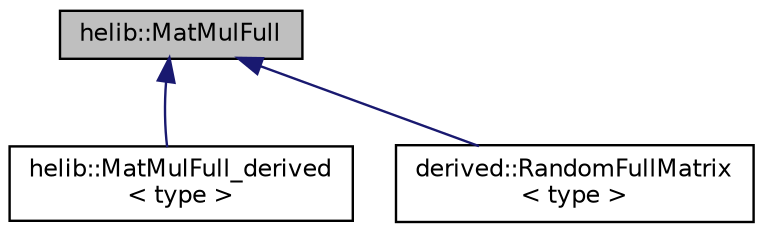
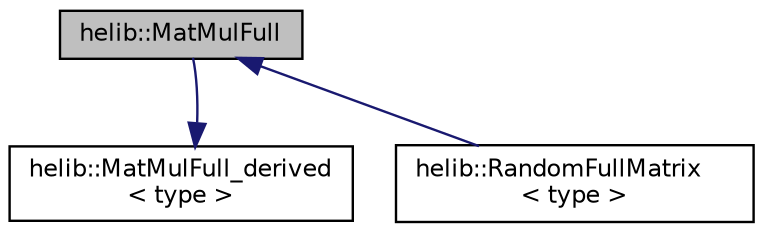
edge "helib::MatMulFull_derived < type >" -> "helib::MatMulFull": reversed
node "derived::RandomFullMatrix < type >": label "derived::RandomFullMatrix < type >" -> "helib::RandomFullMatrix < type >"
